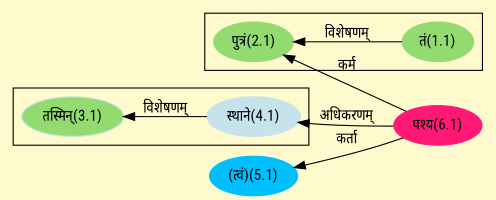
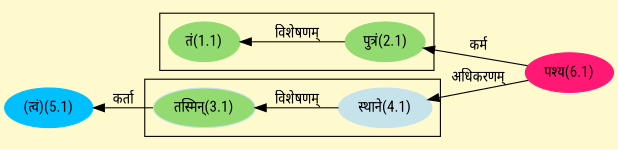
edge "तं(1.1)" -> "पुत्रं(2.1)": reversed
edge "पश्य(6.1)" -> "(त्वं)(5.1)": now "तस्मिन्(3.1)" -> "(त्वं)(5.1)"
